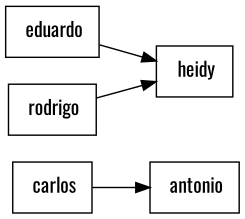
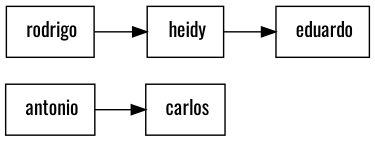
edge "eduardo" -> "heidy": reversed
edge "carlos" -> "antonio": reversed
